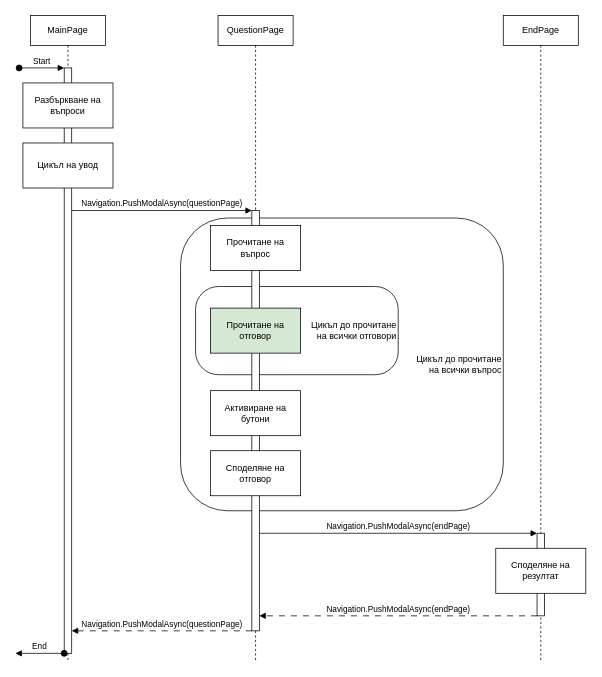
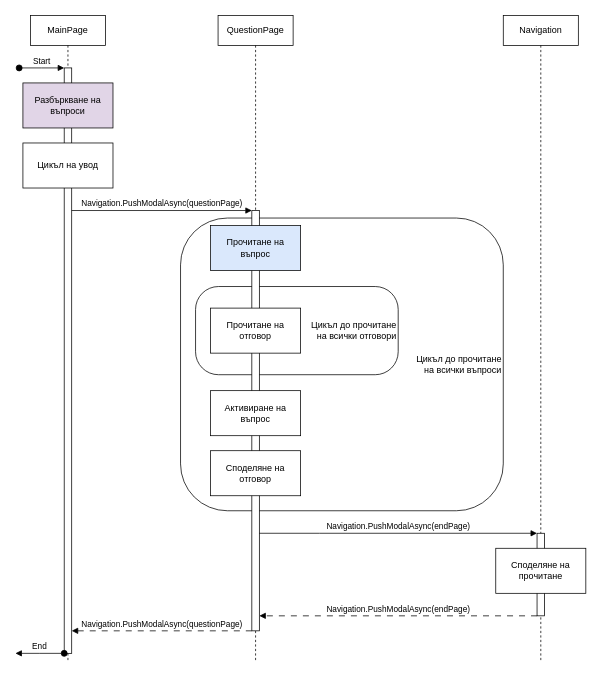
node "EndPage": label "EndPage" -> "Navigation"
node "Разбъркване на въпроси": fillcolor #ffffff -> #e1d5e7
node "Прочитане на въпрос": fillcolor #ffffff -> #dae8fc
node "Прочитане на отговор": fillcolor #d5e8d4 -> #ffffff
node "Цикъл до прочитане на всички въпрос": label "Цикъл до прочитане на всички въпрос" -> "Цикъл до прочитане на всички въпроси"
node "Активиране на бутони": label "Активиране на бутони" -> "Активиране на въпрос"
node "Споделяне на резултат": label "Споделяне на резултат" -> "Споделяне на прочитане"
